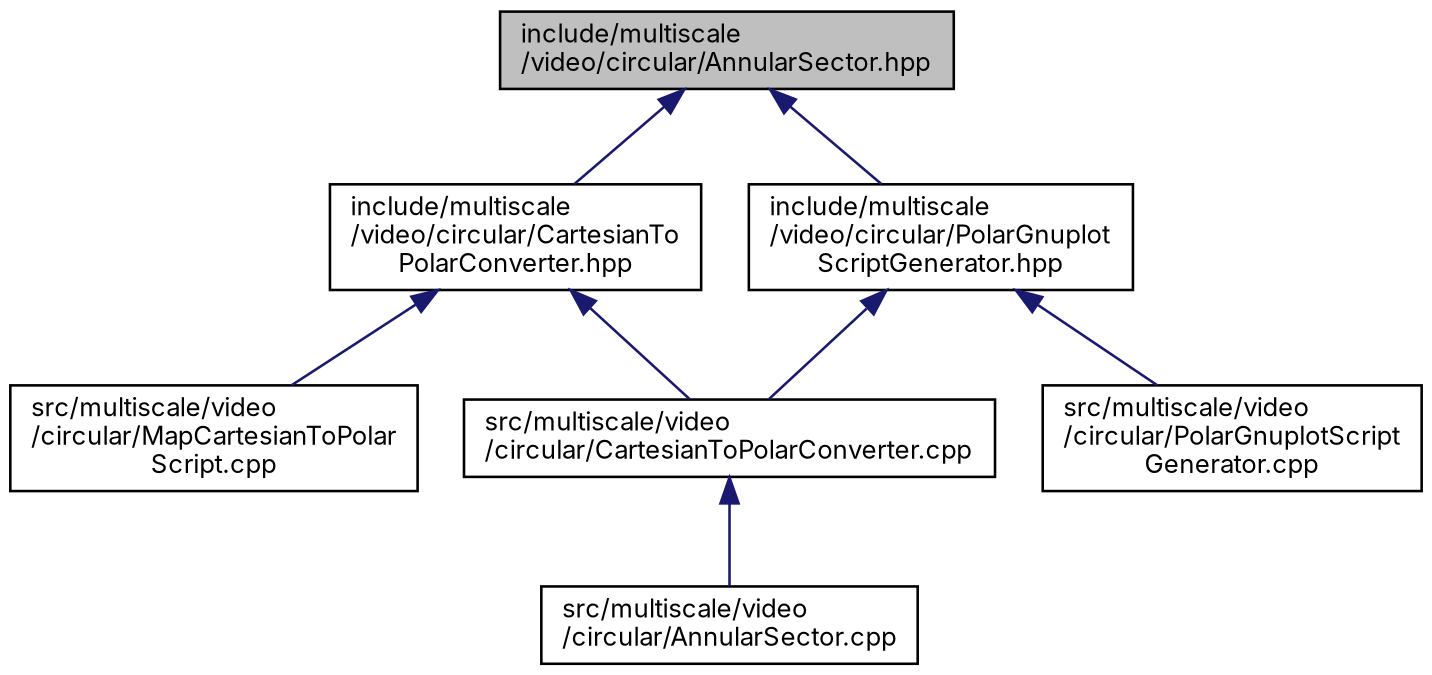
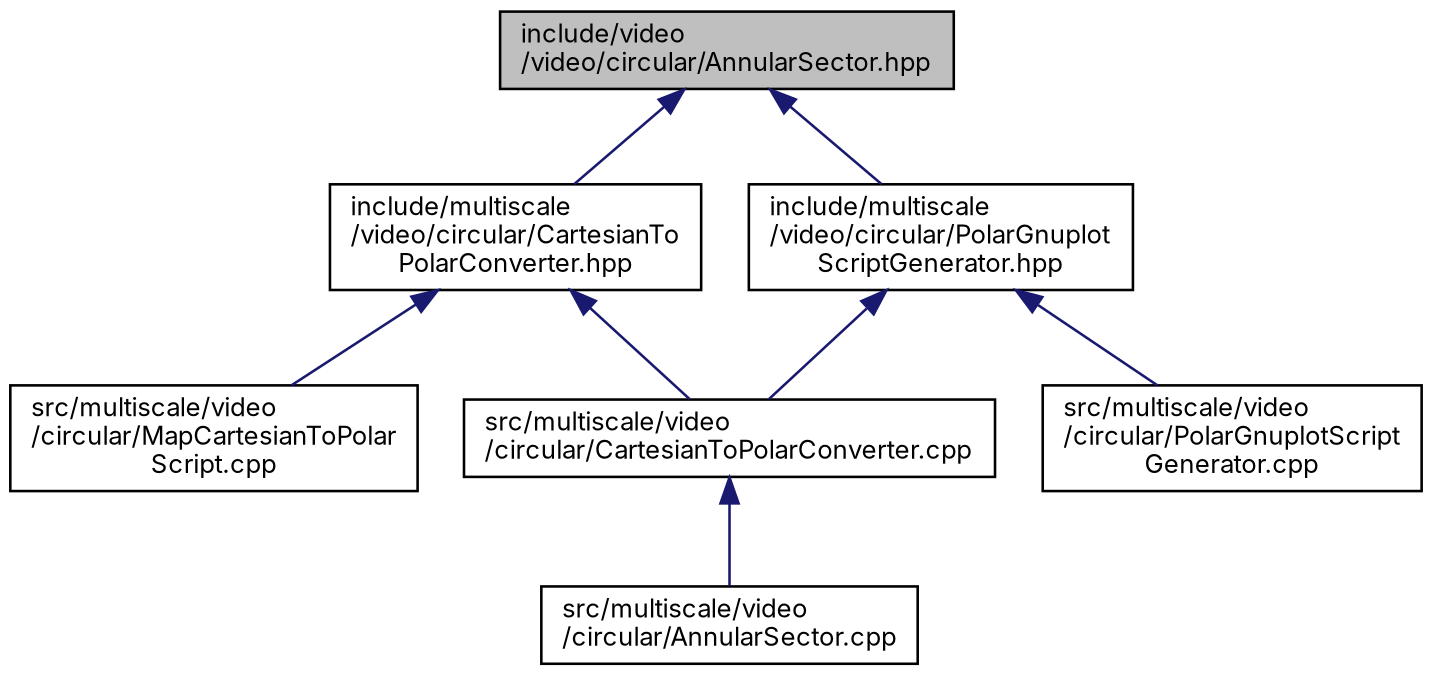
node "include/multiscale /video/circular/AnnularSector.hpp": label "include/multiscale /video/circular/AnnularSector.hpp" -> "include/video /video/circular/AnnularSector.hpp"
